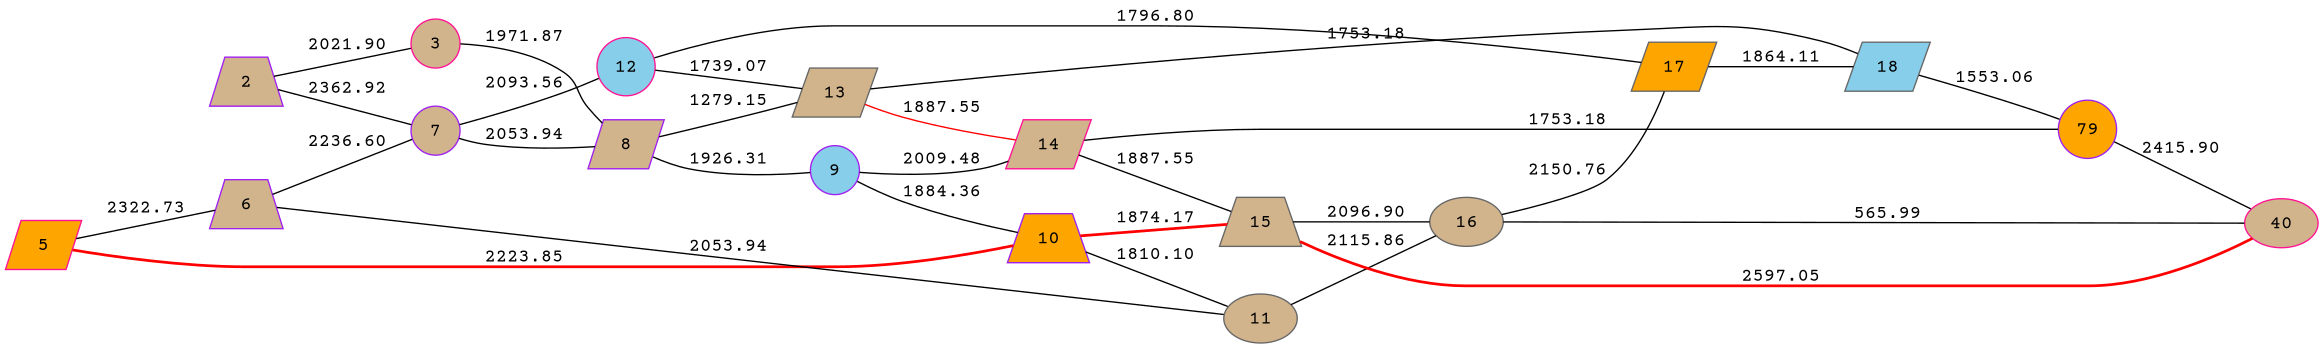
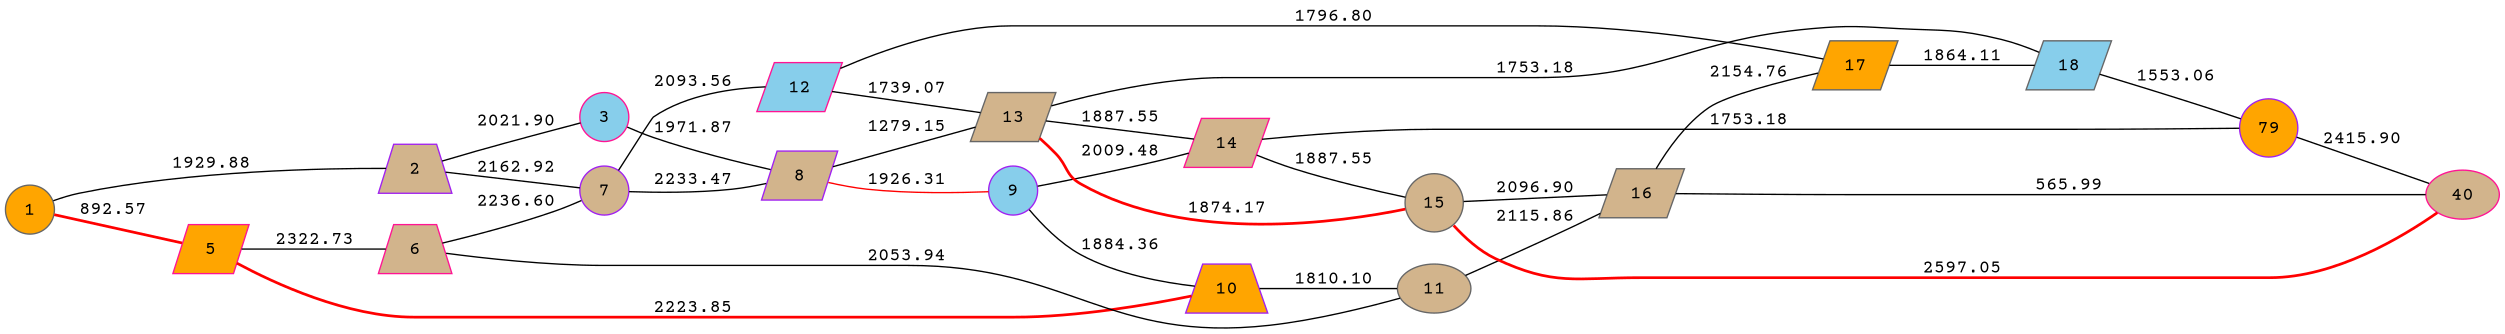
node "3": fillcolor tan -> skyblue
node "12": shape circle -> parallelogram
edge "2" -- "7": label "2362.92" -> "2162.92"
edge "13" -- "14": color red -> black
edge "7" -- "8": label "2053.94" -> "2233.47"
edge "17" -- "16": label "2150.76" -> "2154.76"
edge "8" -- "9": color black -> red
node "6": color purple -> deeppink
node "1": added
node "15": shape trapezium -> circle
node "16": shape ellipse -> parallelogram
edge "15" -- "10": now "15" -- "13"
